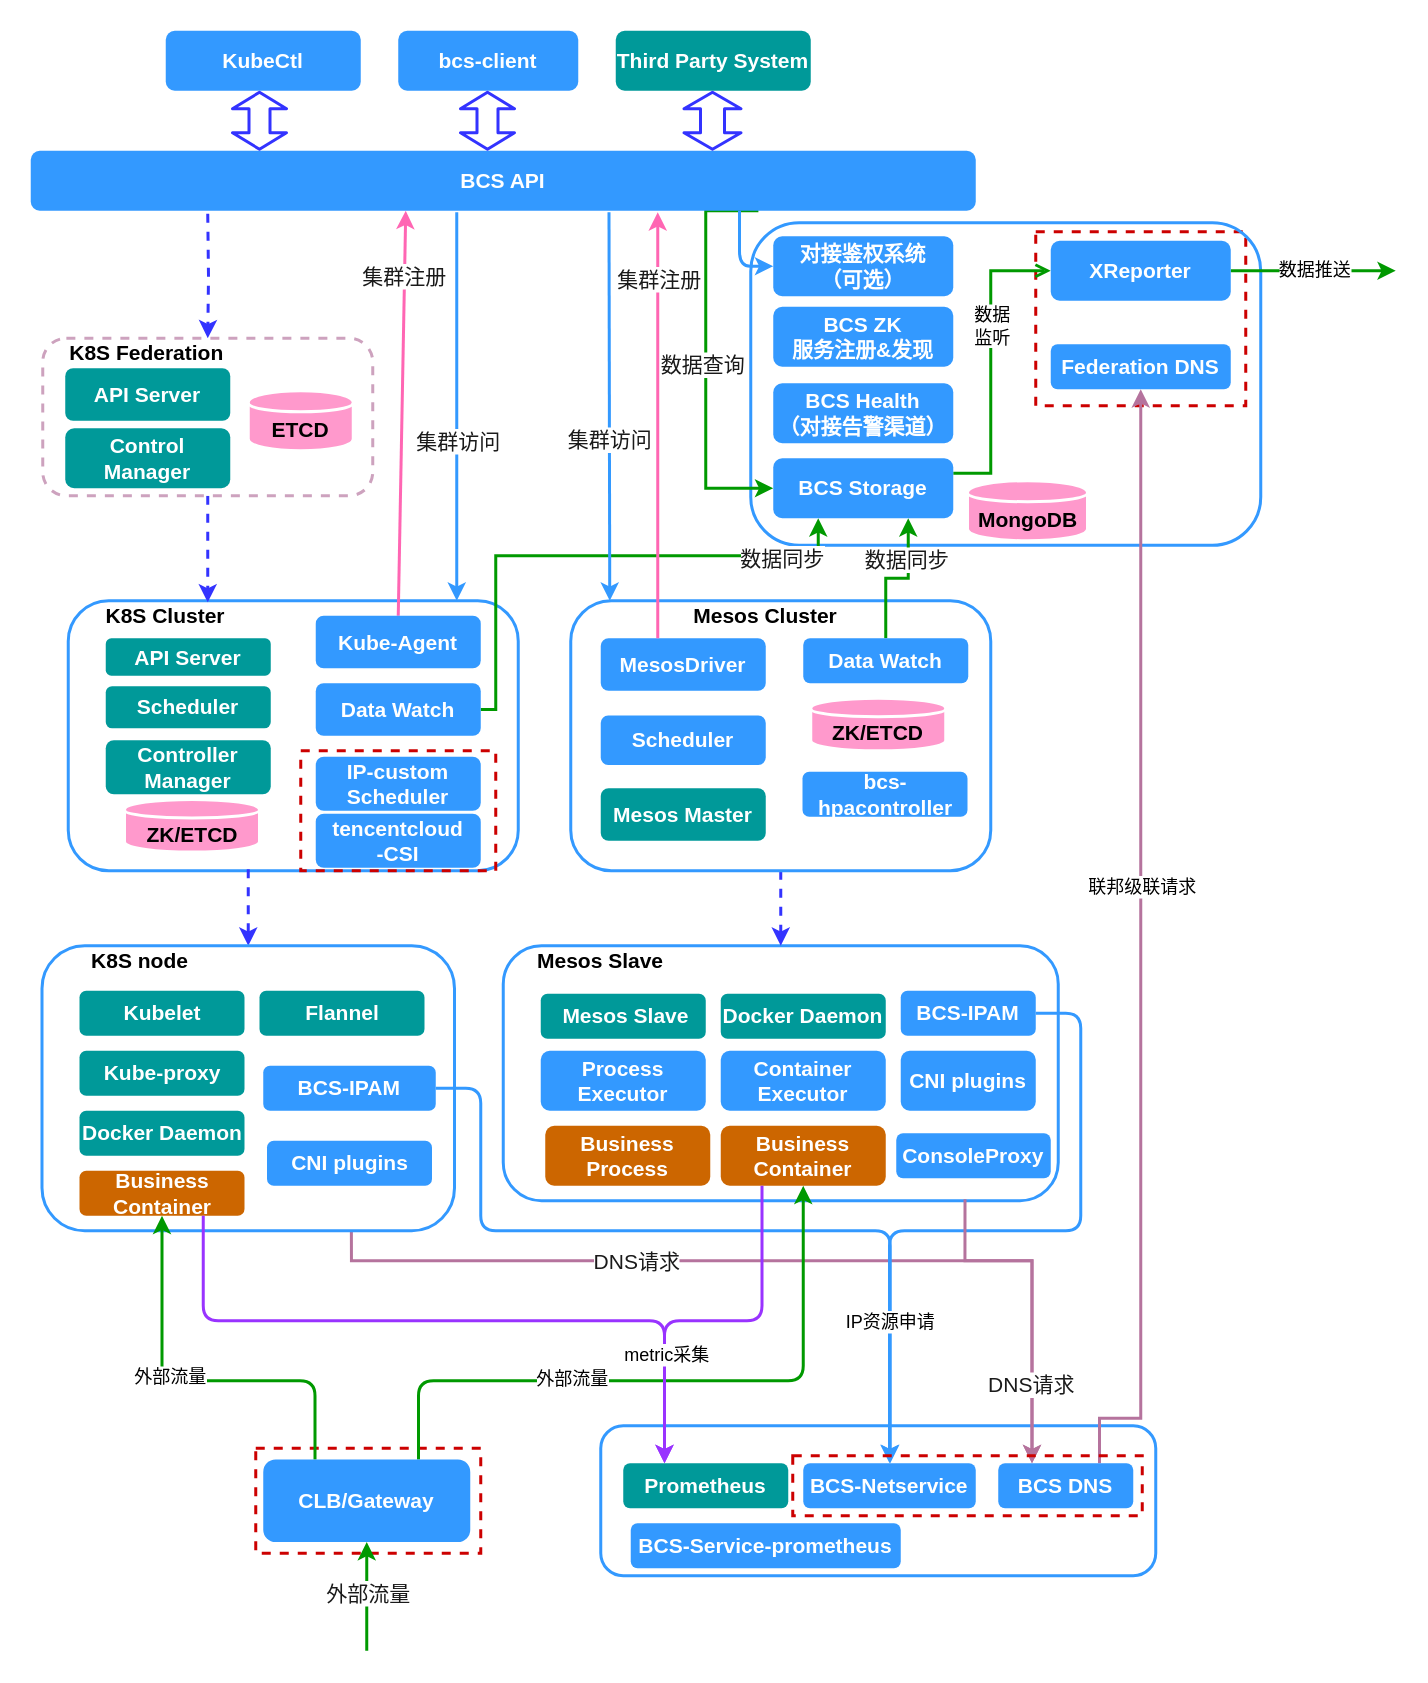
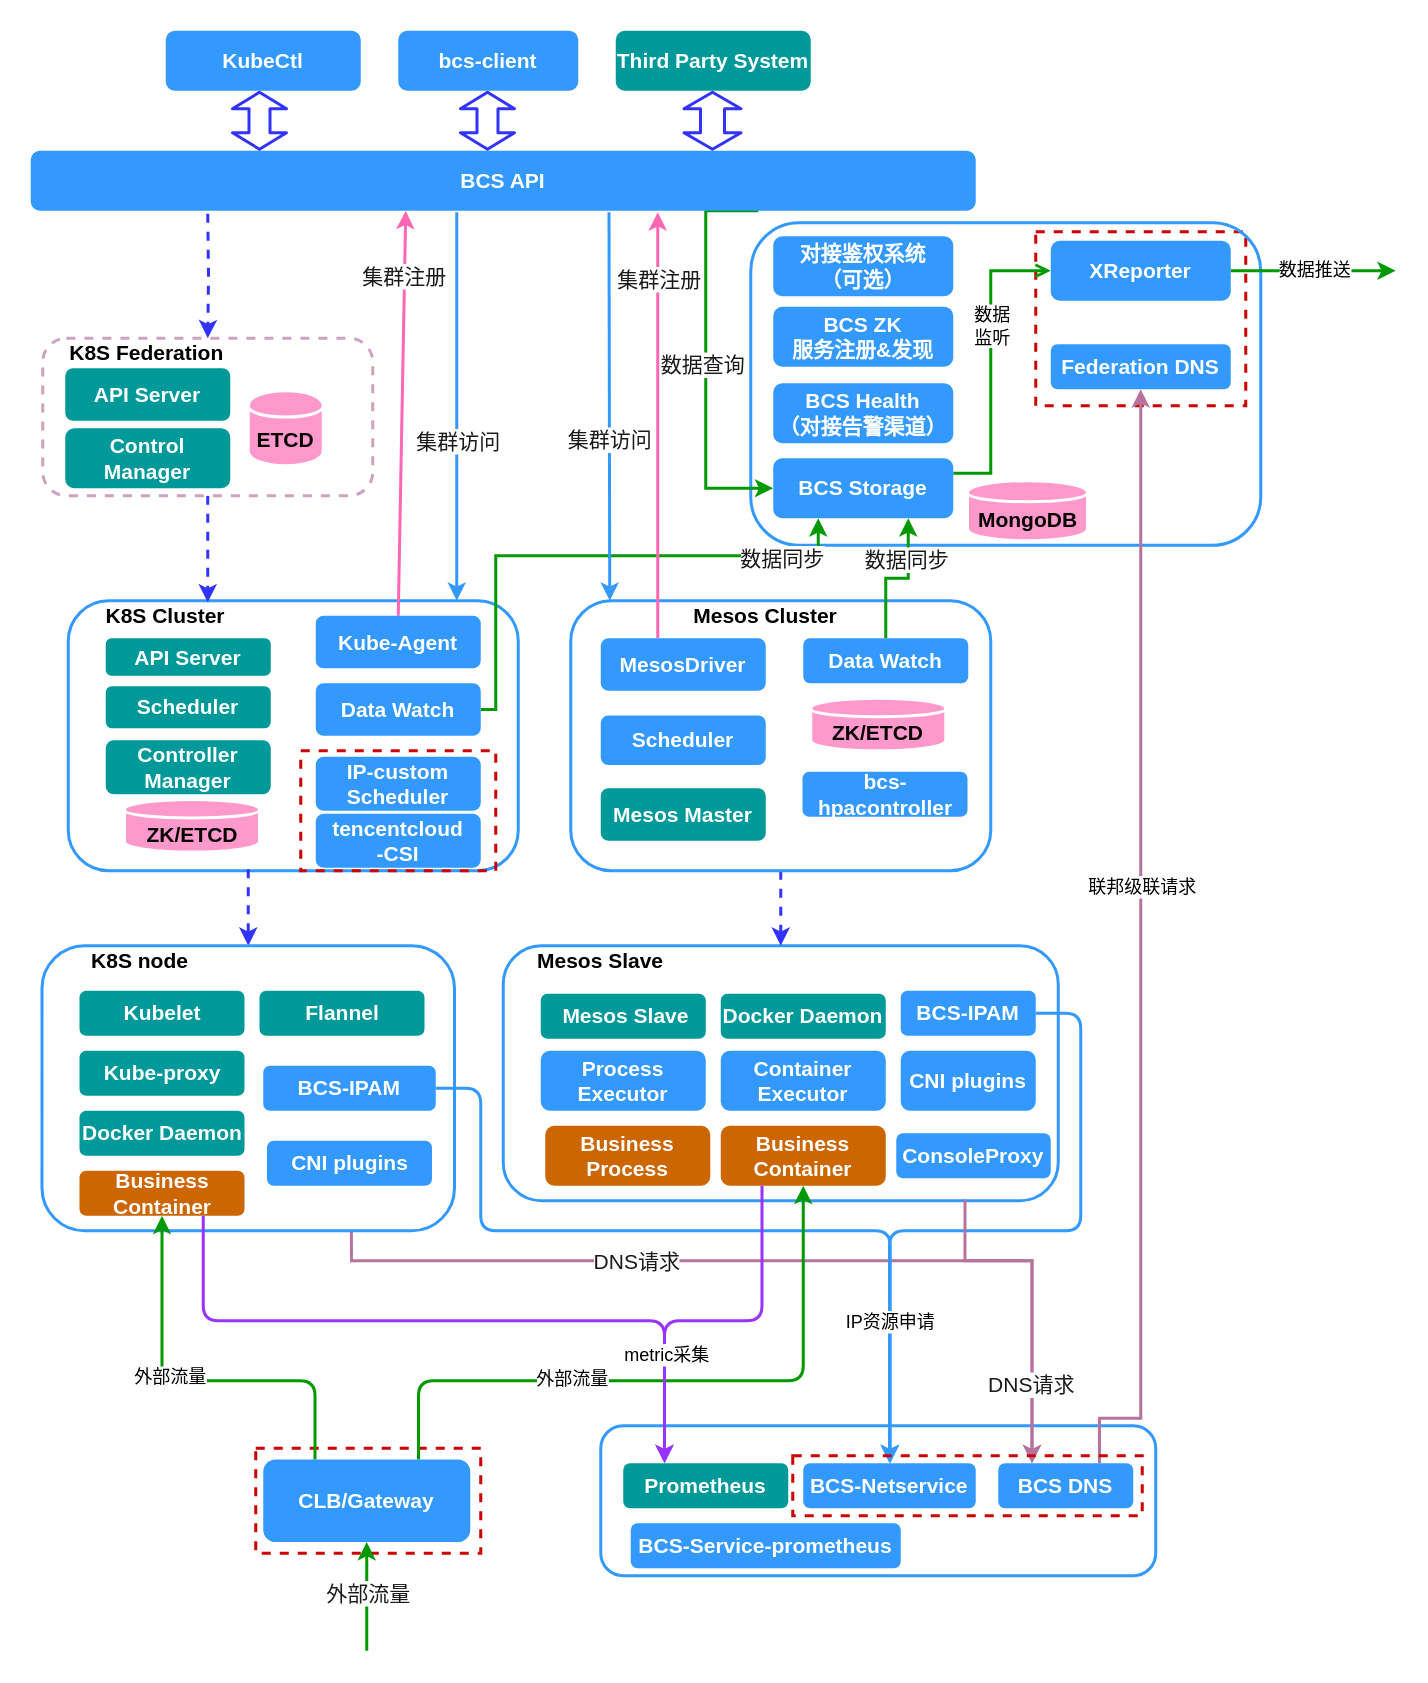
edge "BCS API" -> "对接鉴权系统（可选）": removed
node "ETCD": size 105x60 -> 75x75
